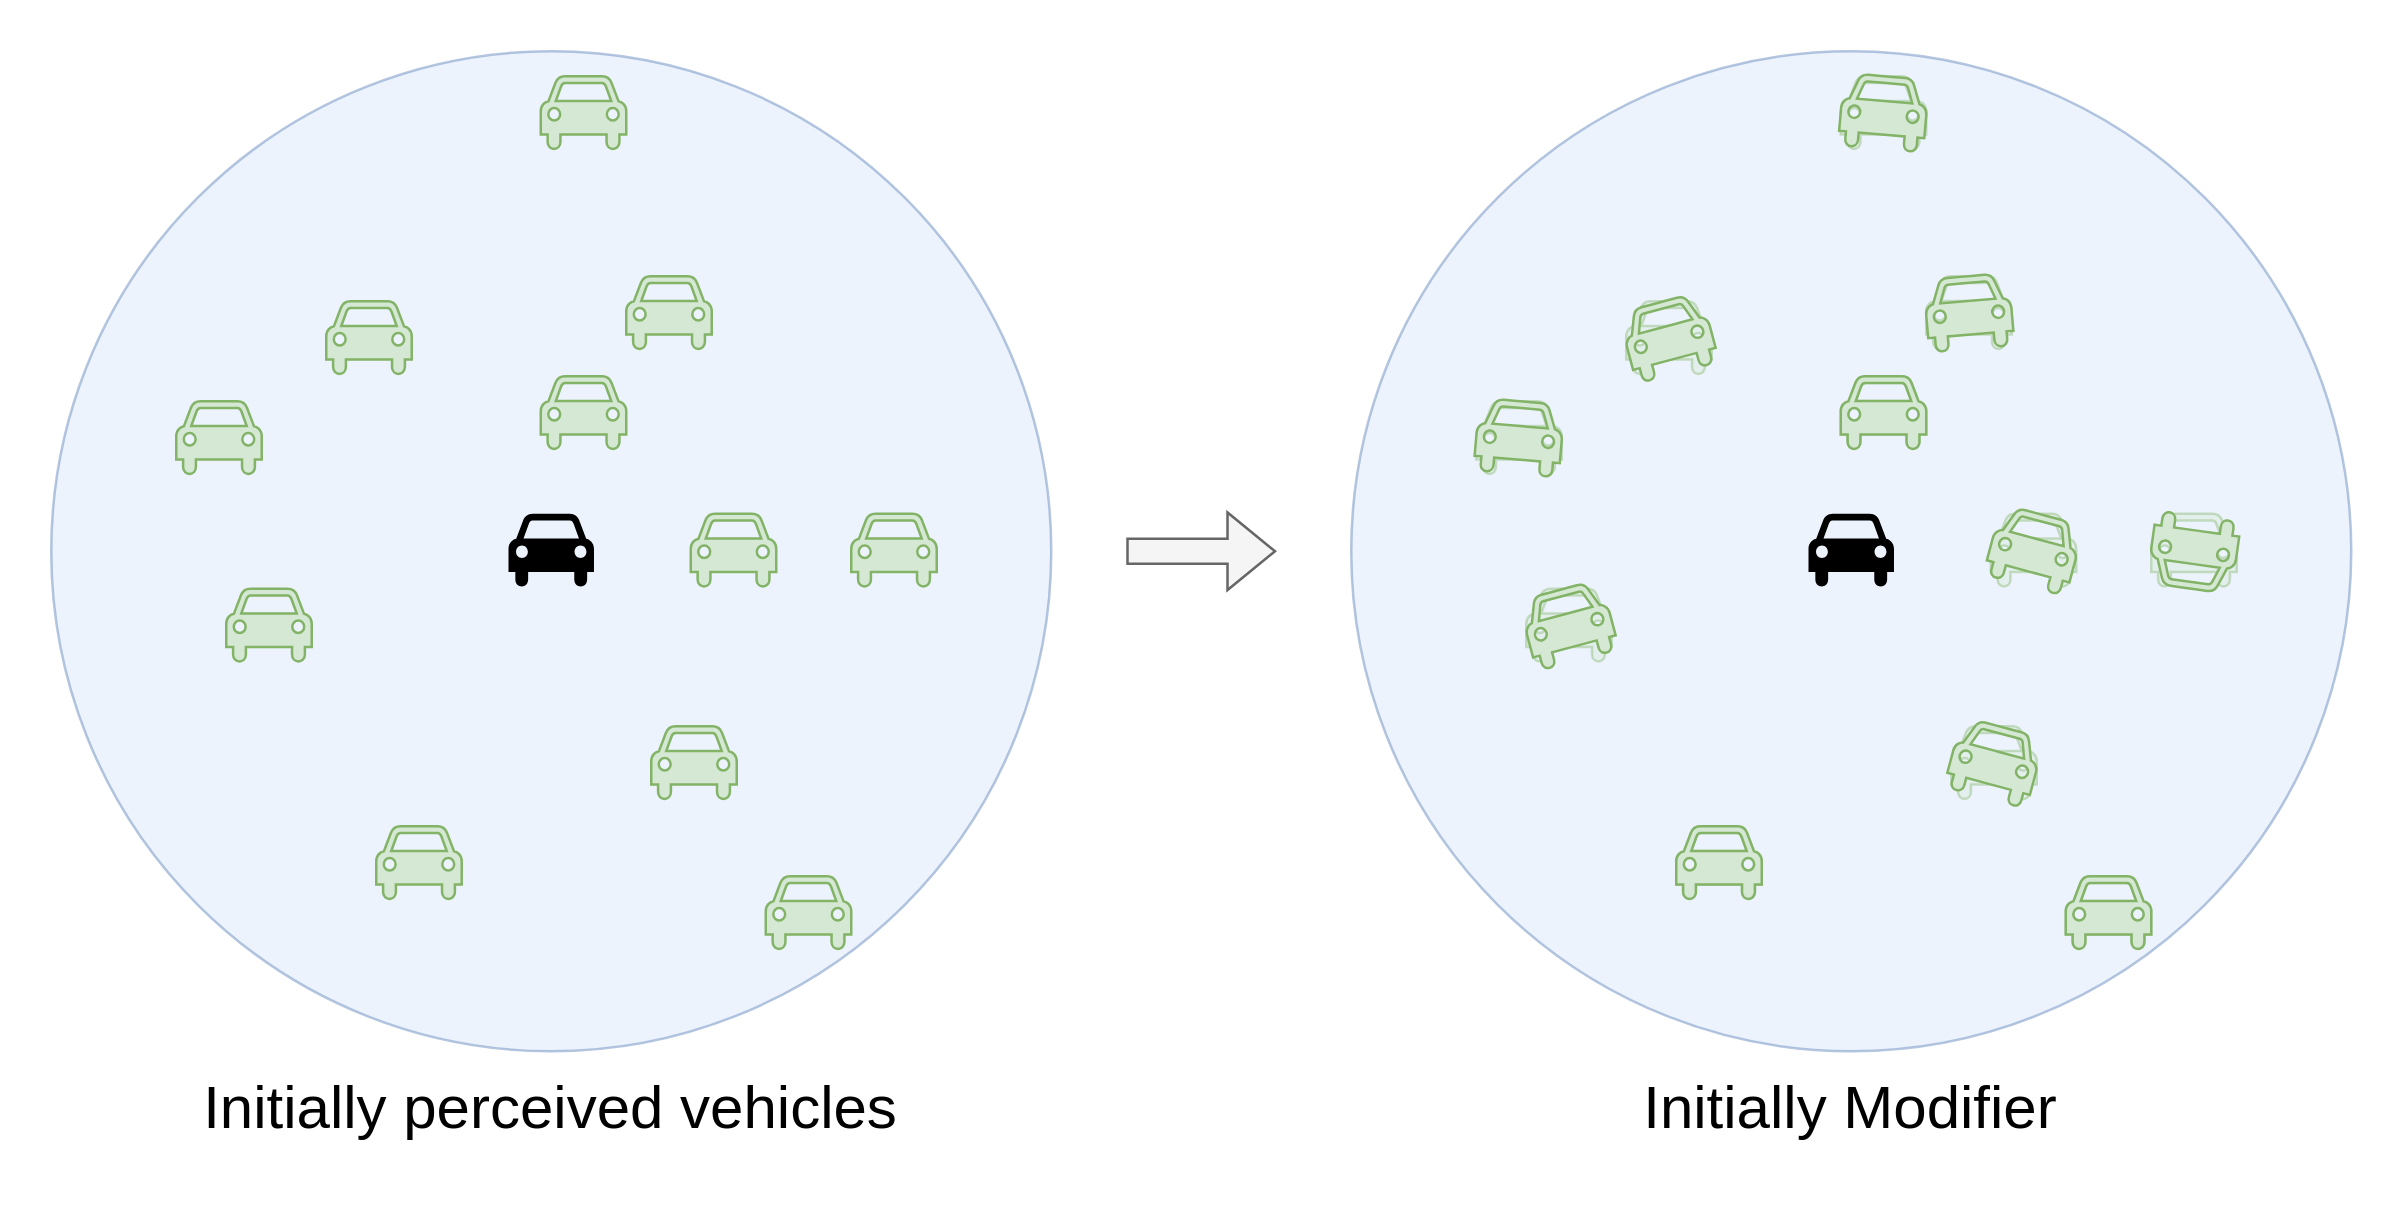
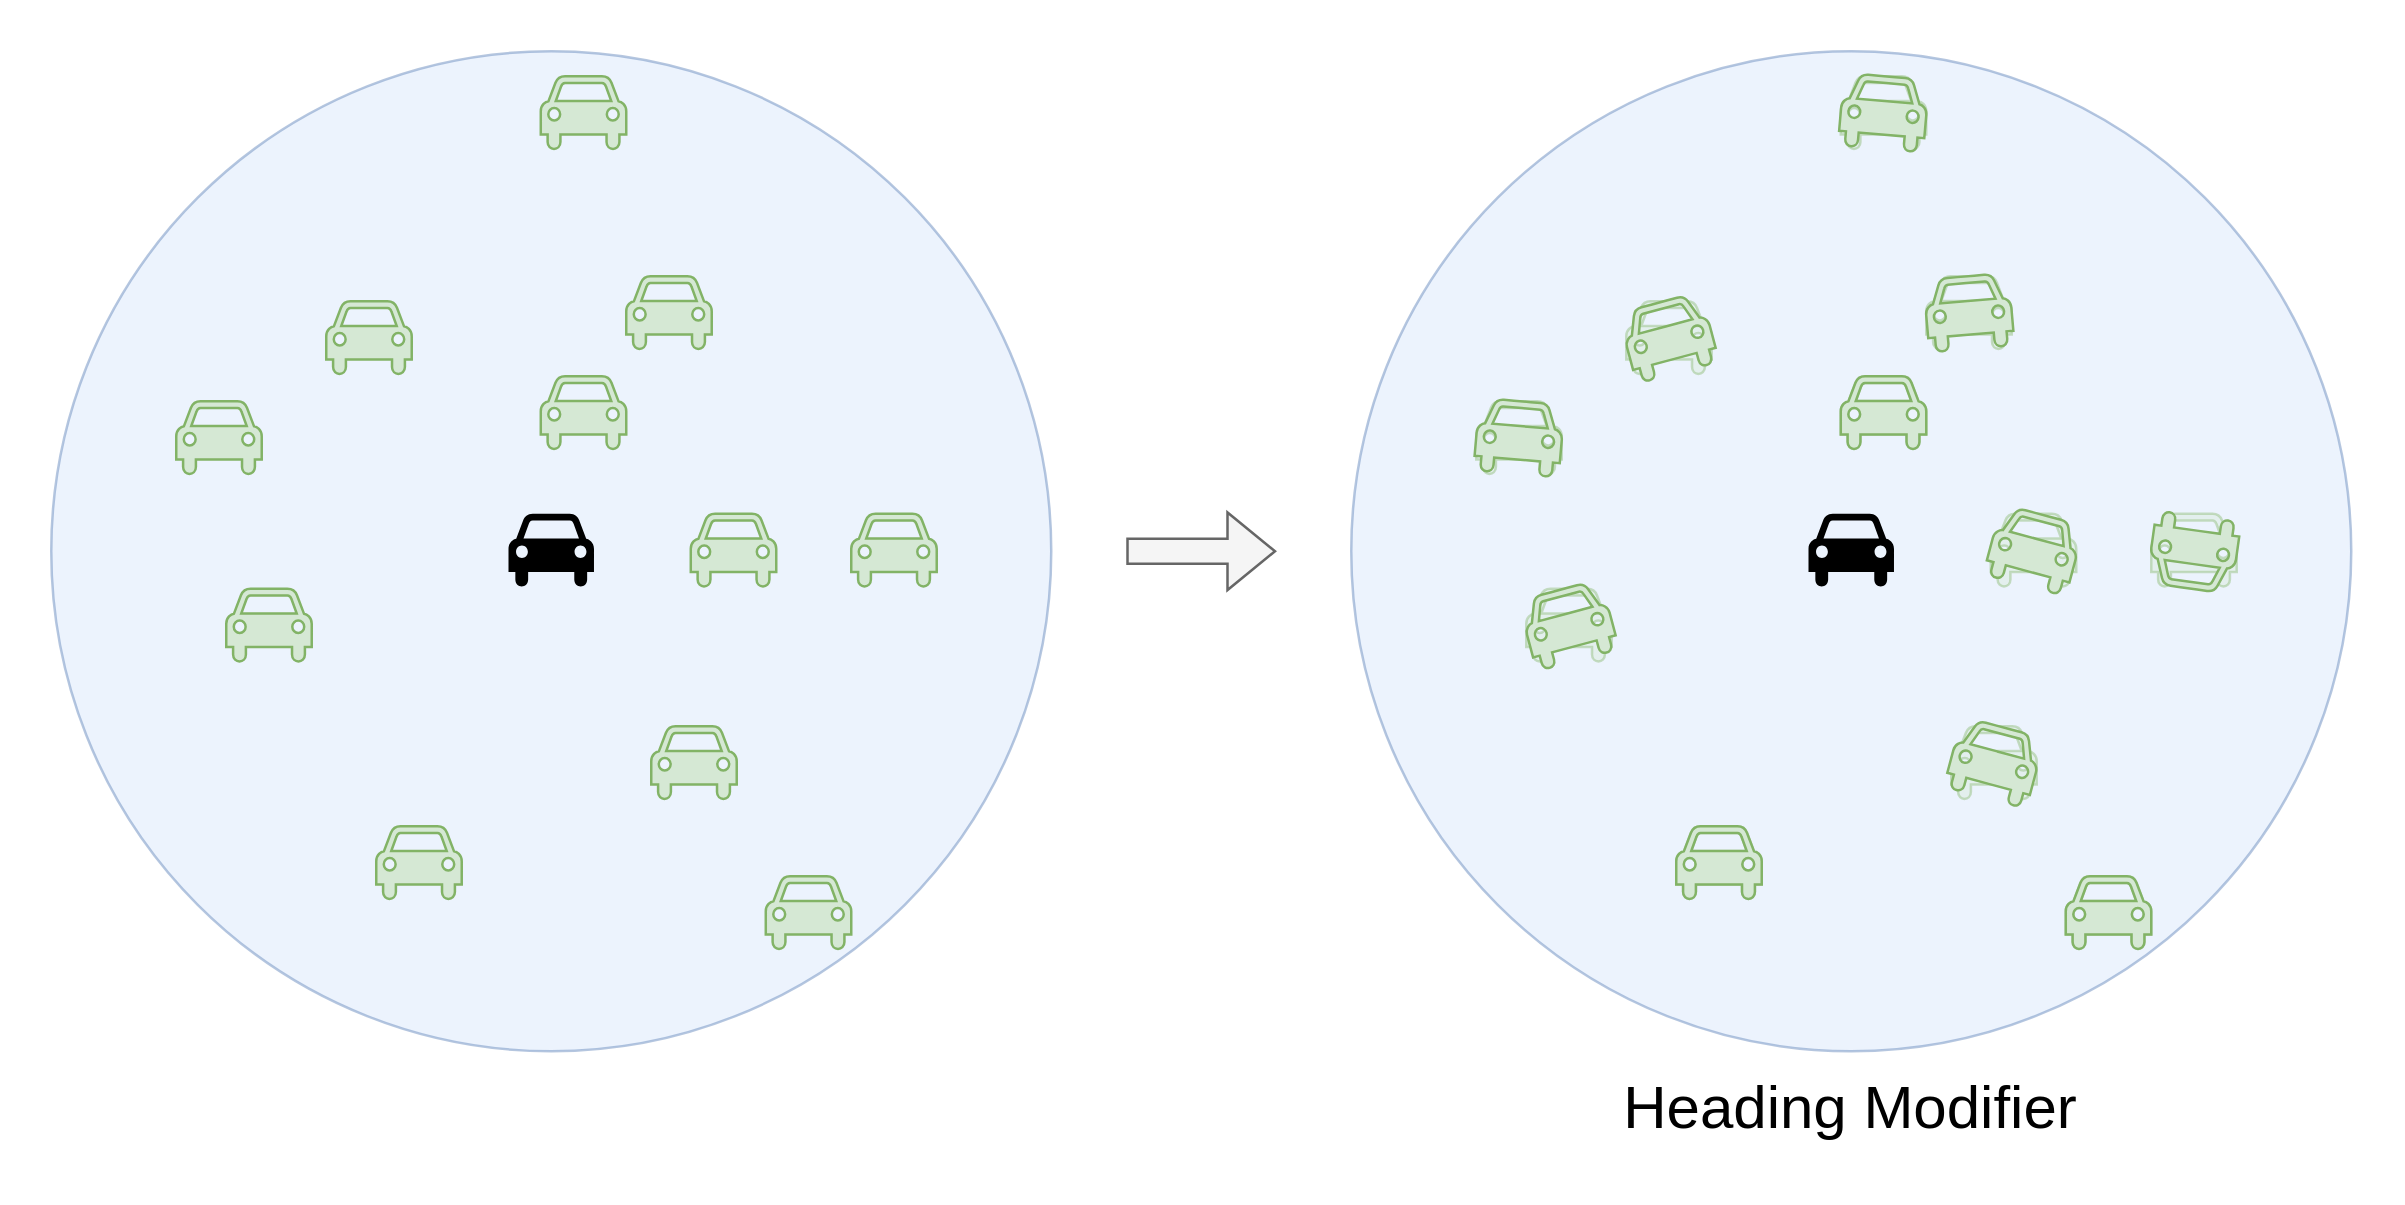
node "Initially Modifier": label "Initially Modifier" -> "Heading Modifier"
node "Initially perceived vehicles": removed
